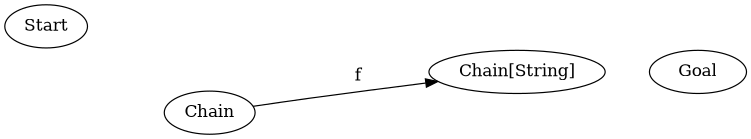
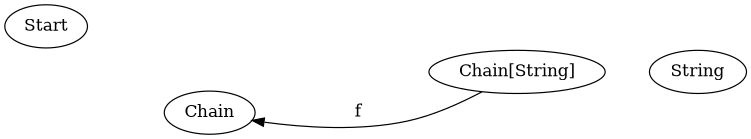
node "Goal": label "Goal" -> "String"
edge "Chain" -> "Chain[String]": reversed
